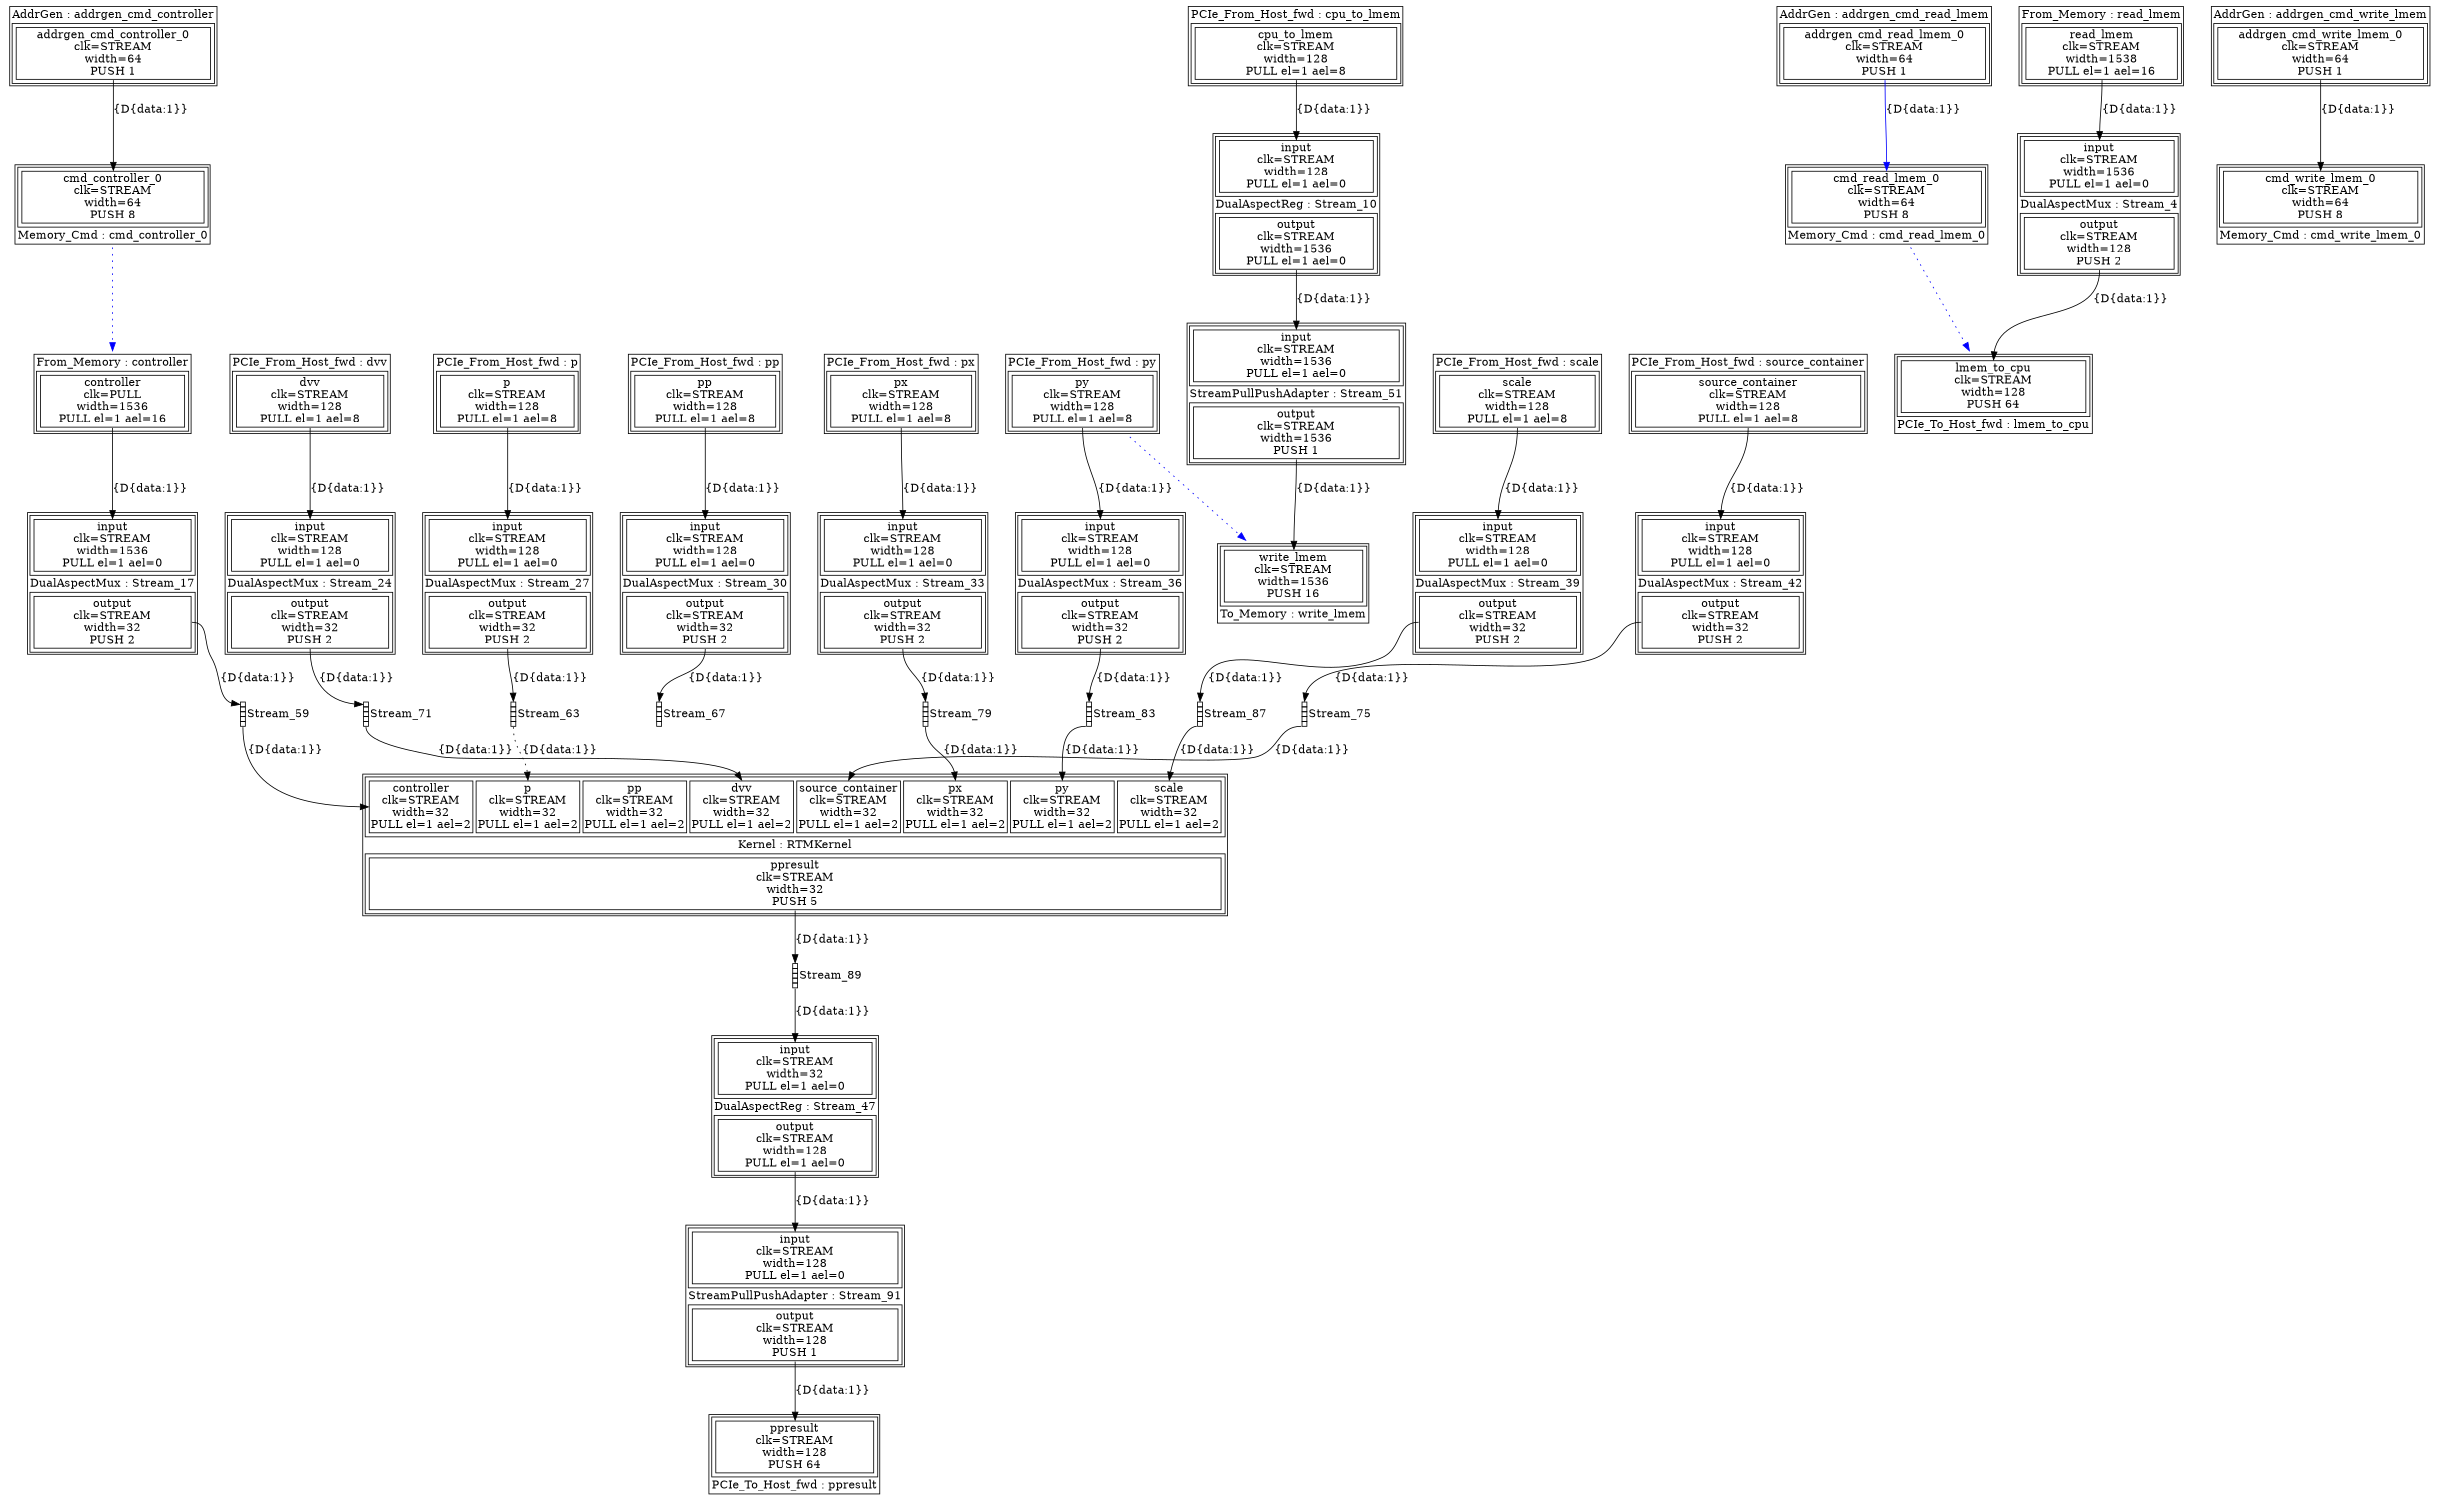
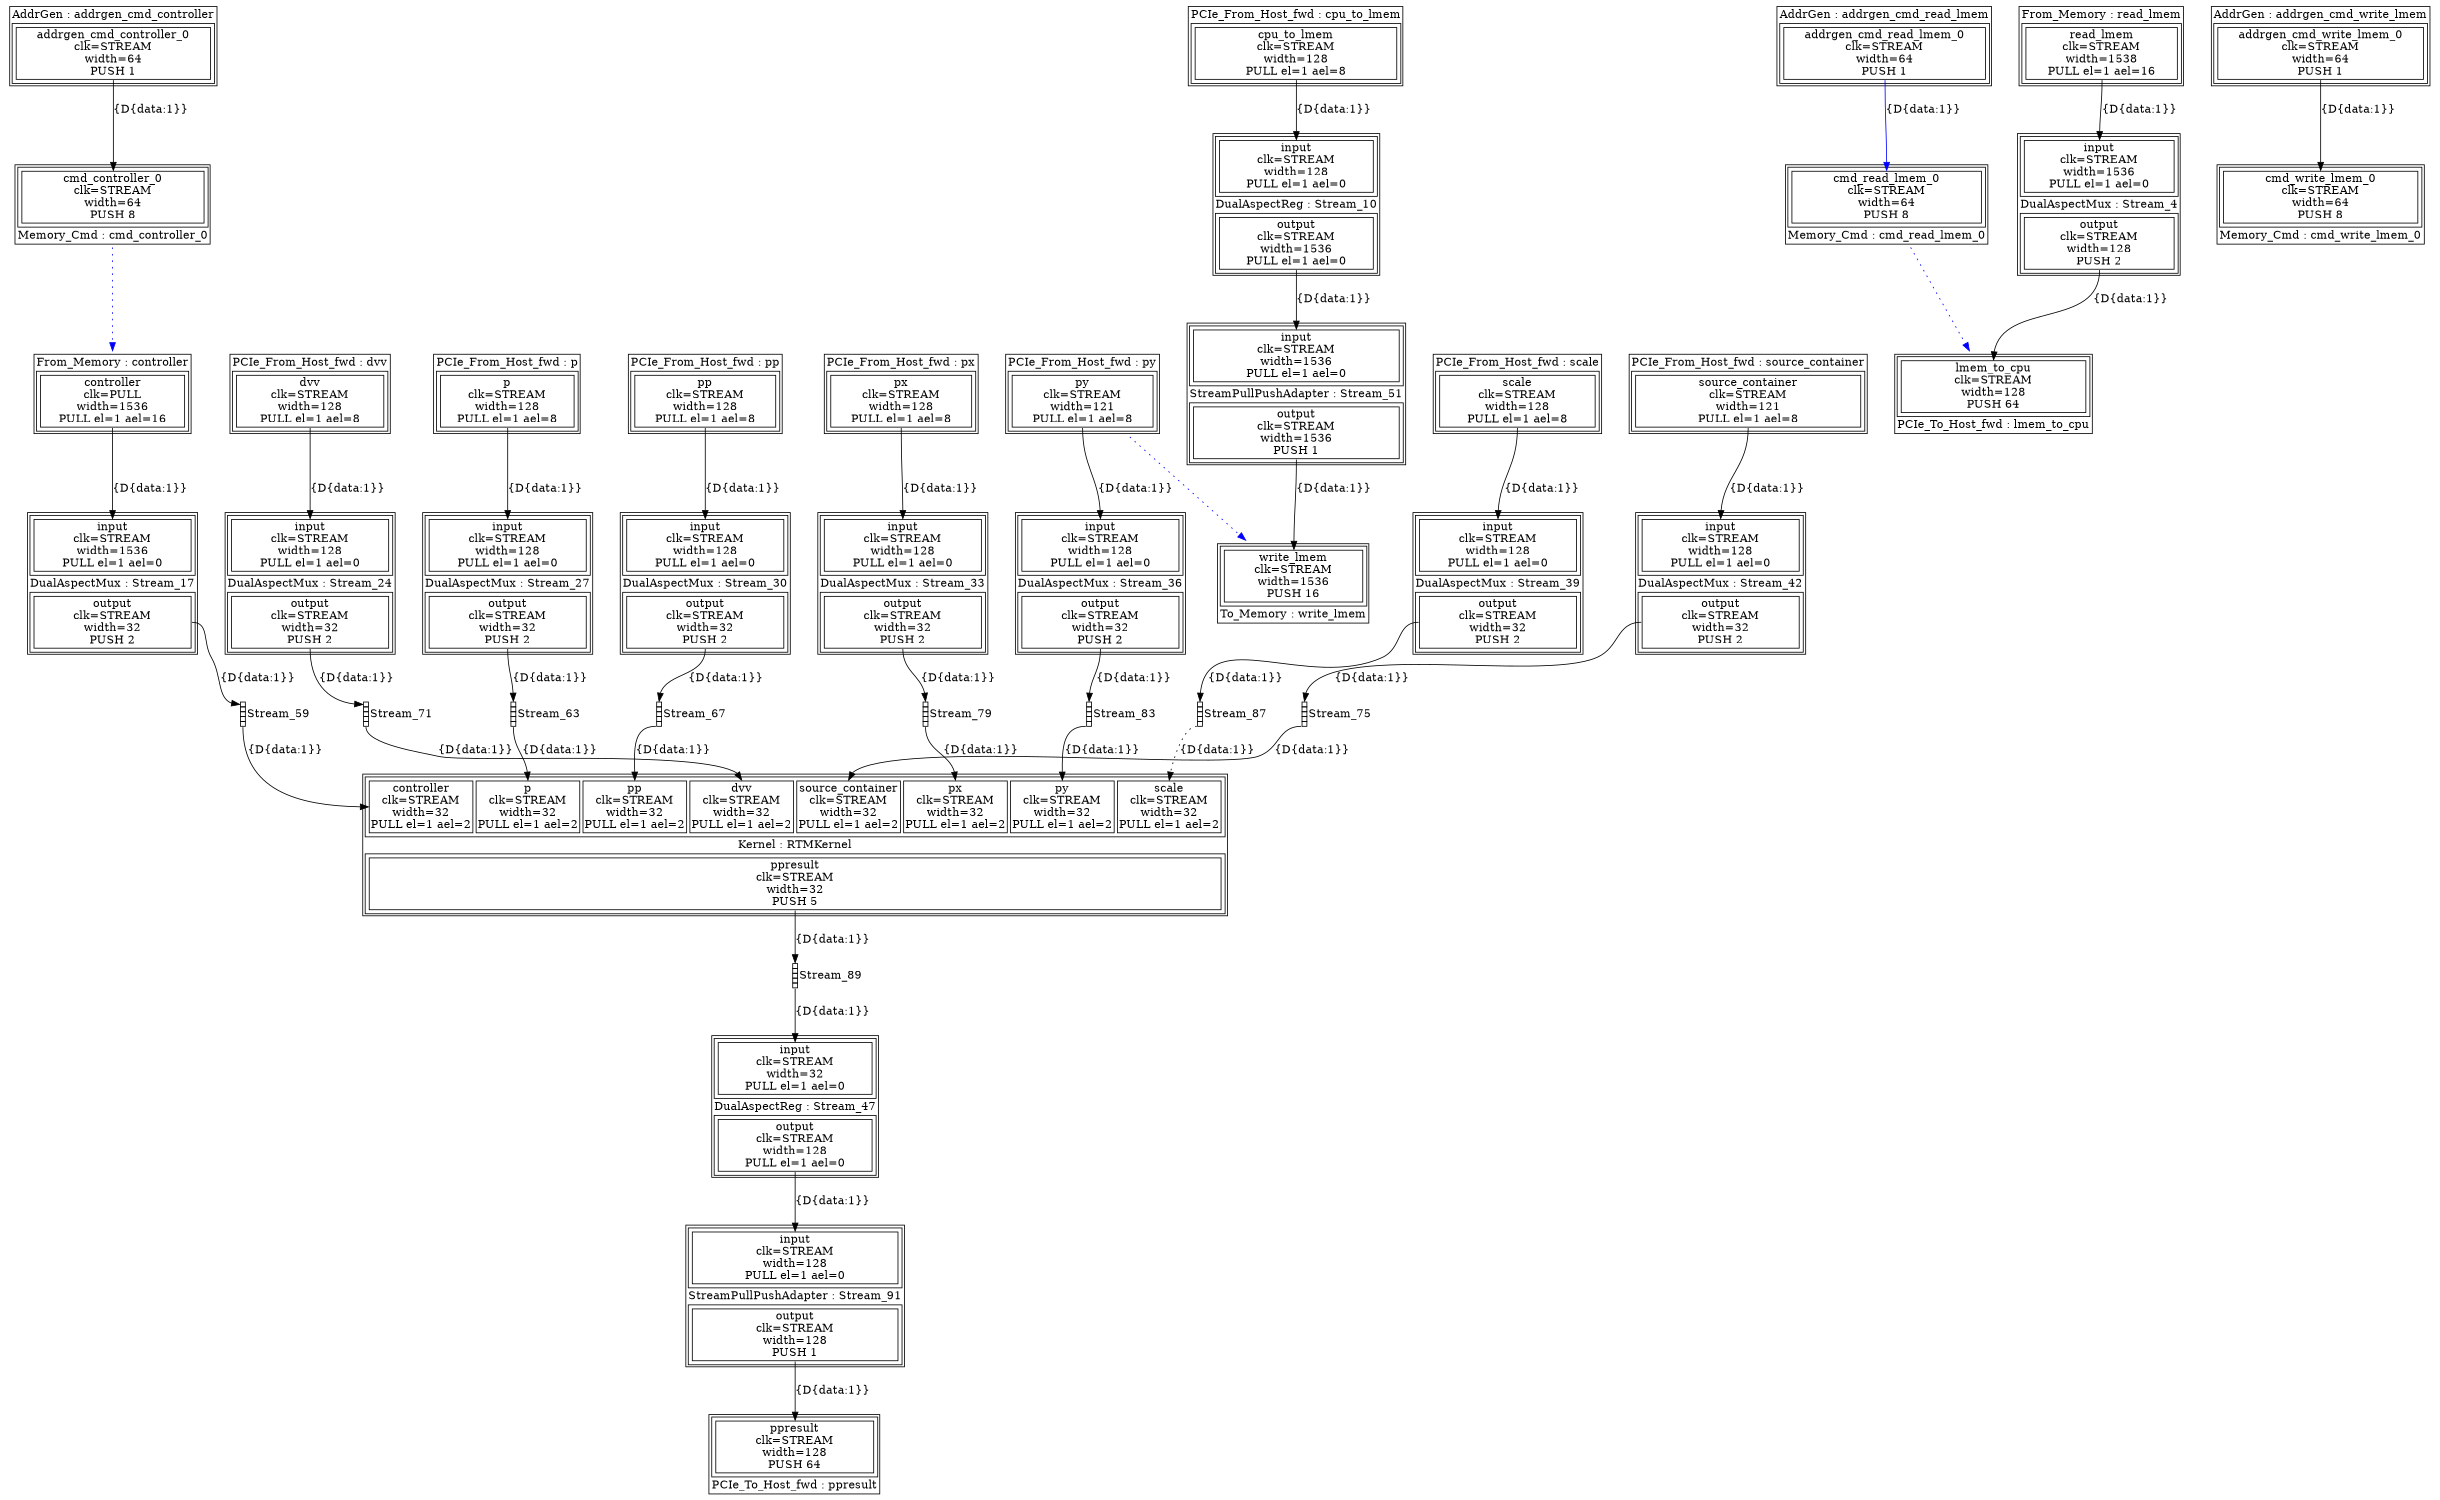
node "PCIe_From_Host_fwd : py": text "width=128" -> "width=121"
node "PCIe_From_Host_fwd : source_container": text "width=128" -> "width=121"
edge "Stream_67" -> "controller": added, label "{D{data:1}}"
edge "Stream_87" -> "controller": style solid -> dotted
edge "Stream_63" -> "controller": style dotted -> solid
